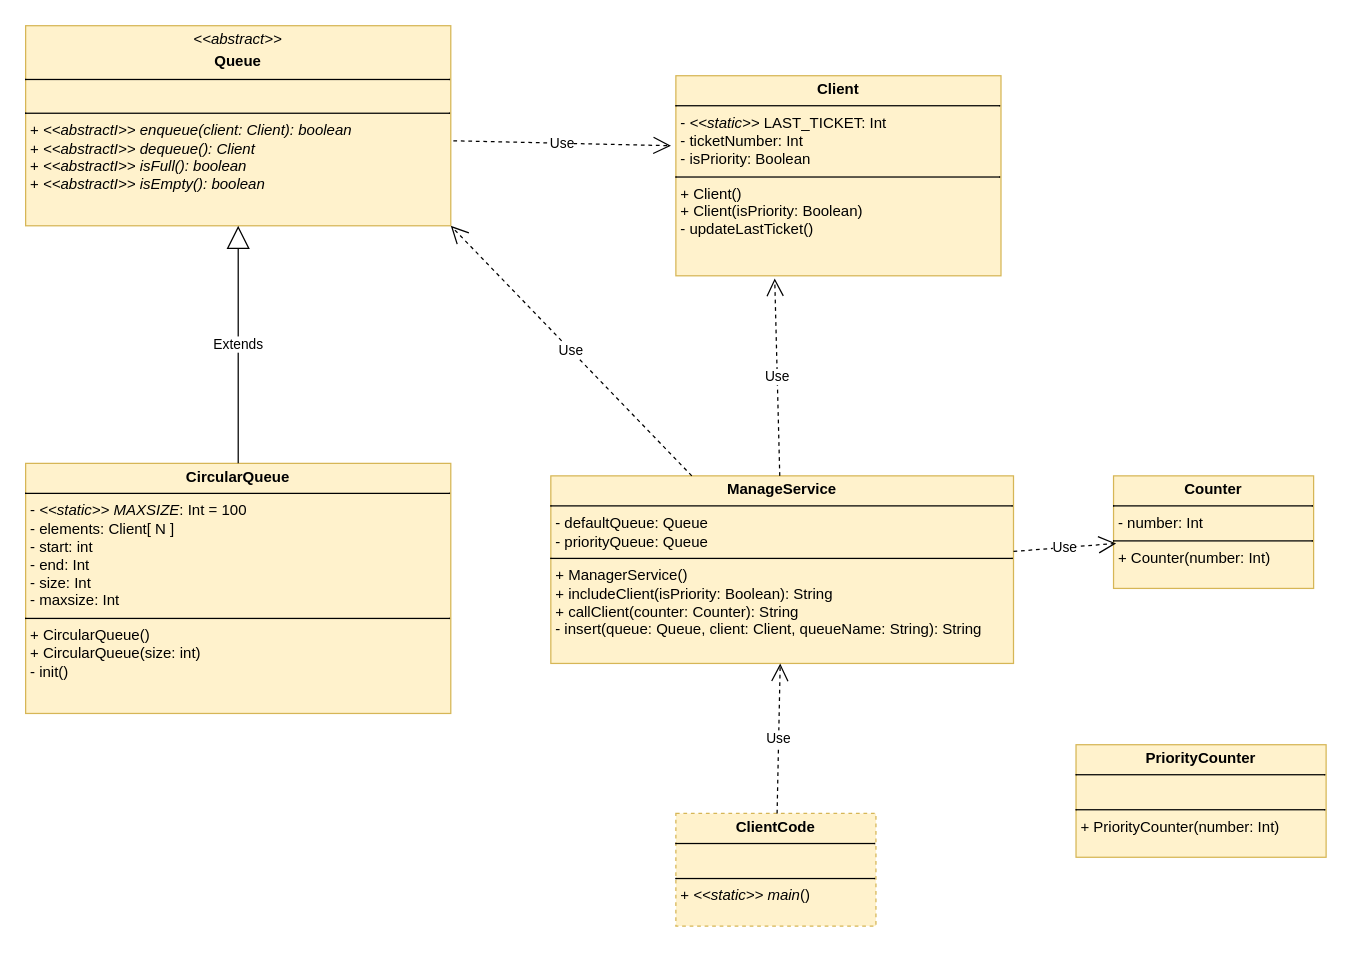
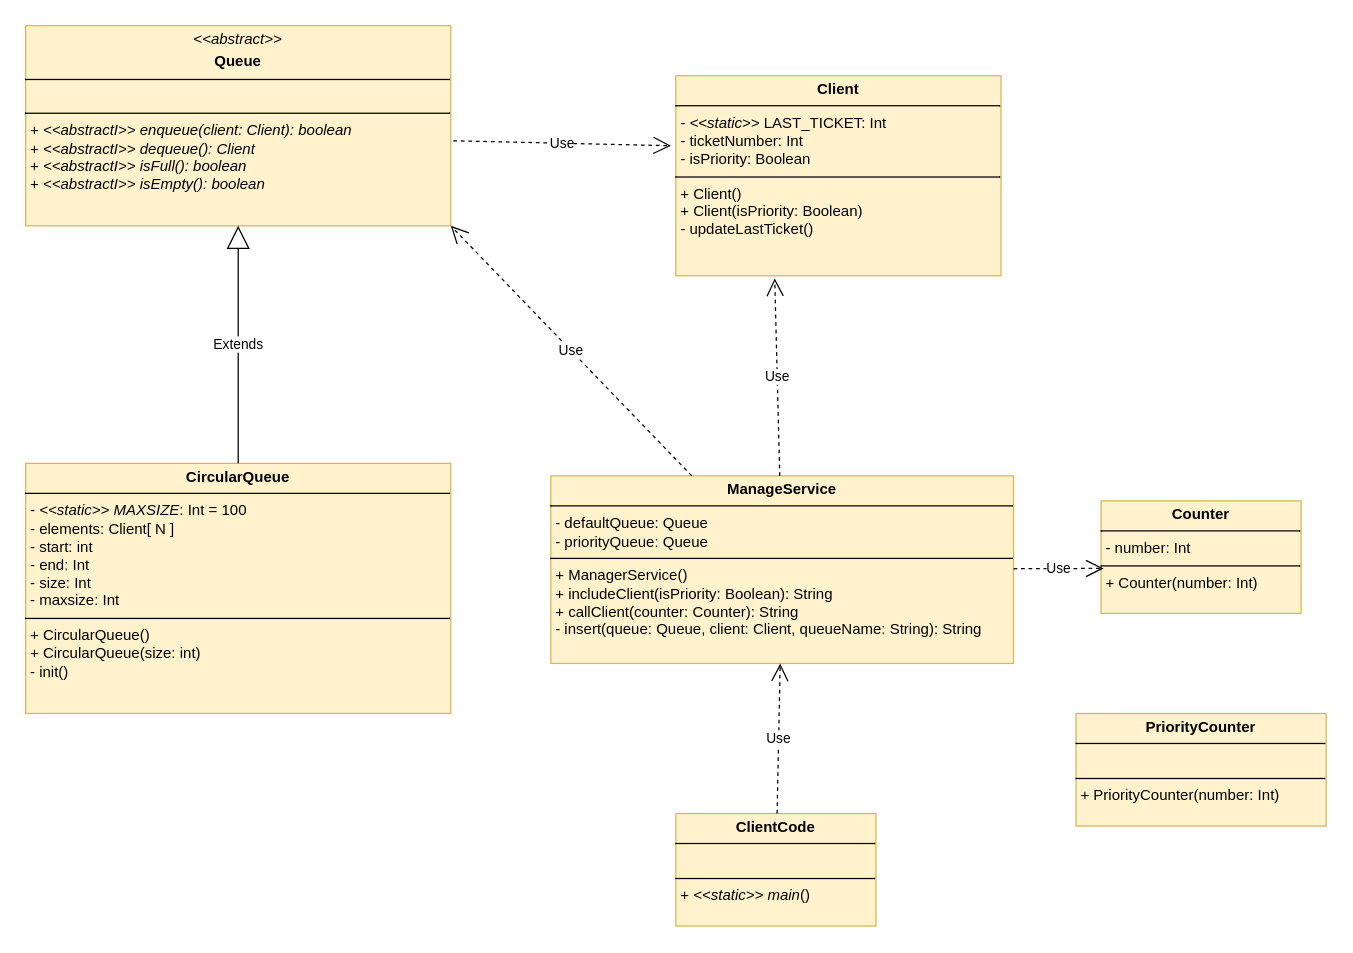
node "Counter - number: Int + Counter(number: Int)": moved (1213, 532) -> (1201, 557)
node "PriorityCounter + PriorityCounter(number: Int)": moved (1201, 801) -> (1201, 769)
node "ClientCode + <<static>> main()": style dashed -> solid
